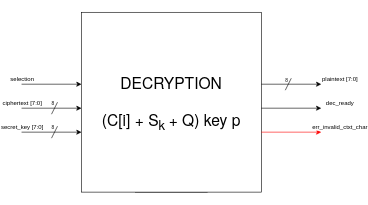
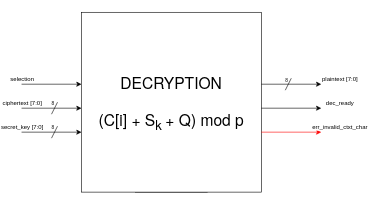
node "DECRYPTION (C[i] + Sk + Q) key p": label "DECRYPTION (C[i] + Sk + Q) key p" -> "DECRYPTION (C[i] + Sk + Q) mod p"
